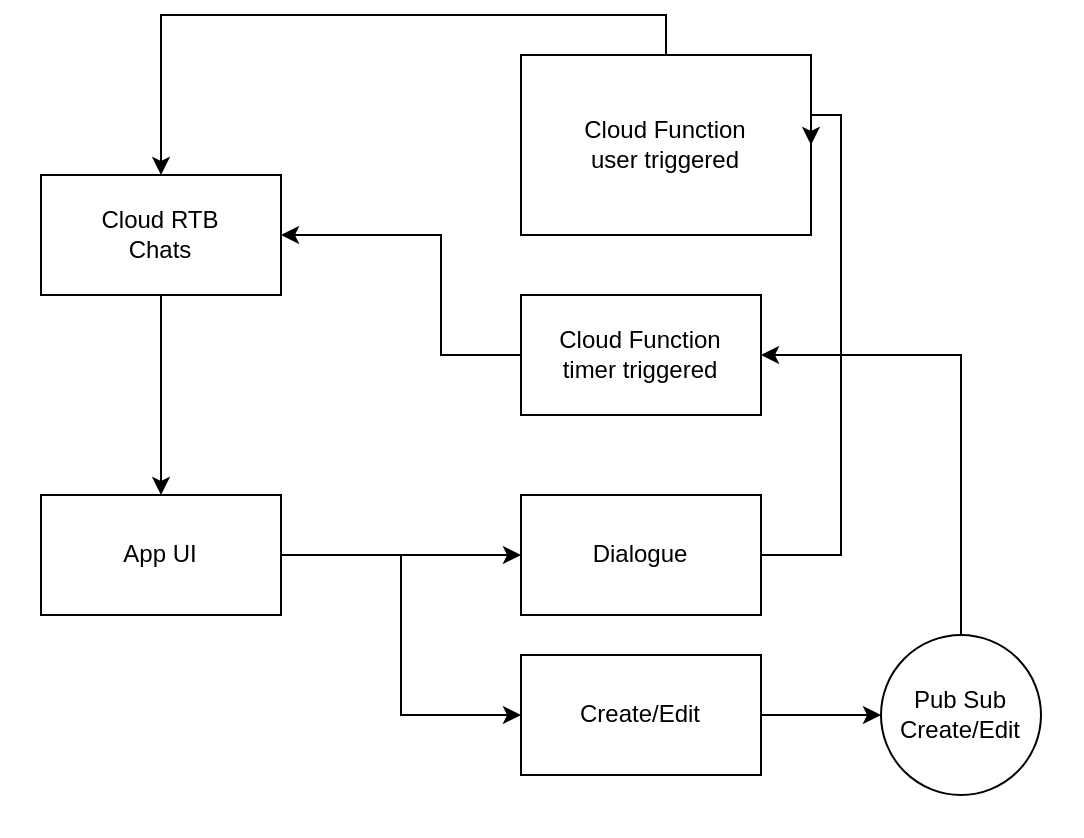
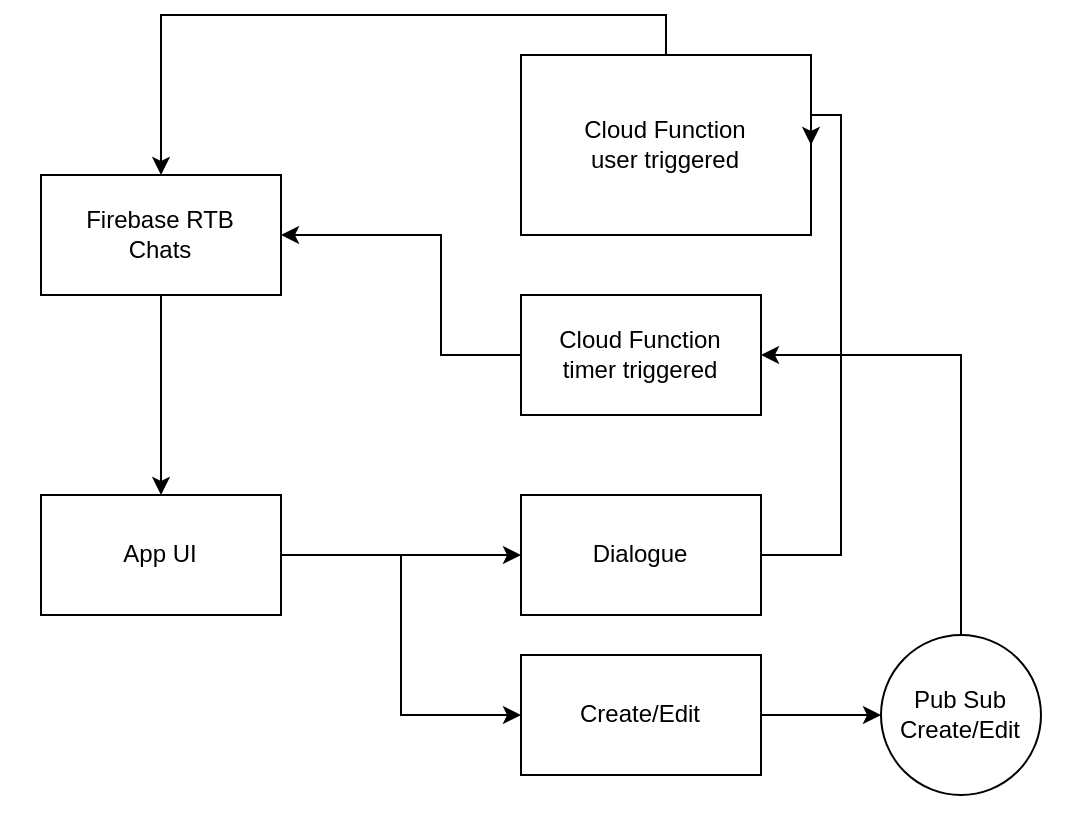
node "Cloud RTB Chats": label "Cloud RTB Chats" -> "Firebase RTB Chats"
